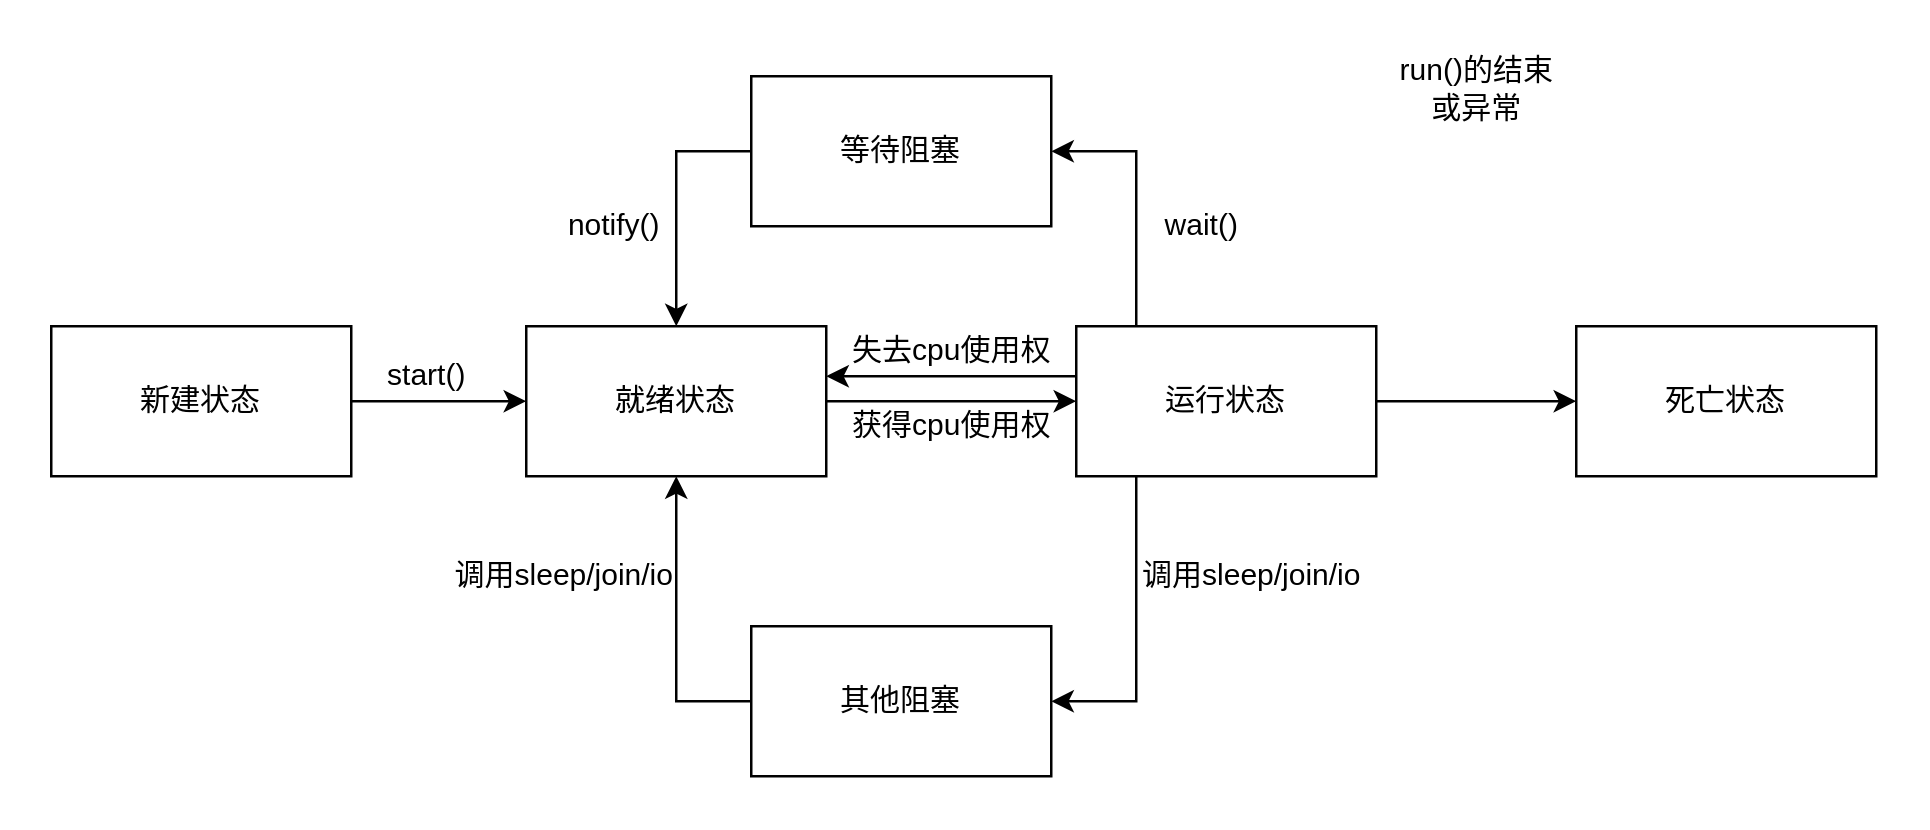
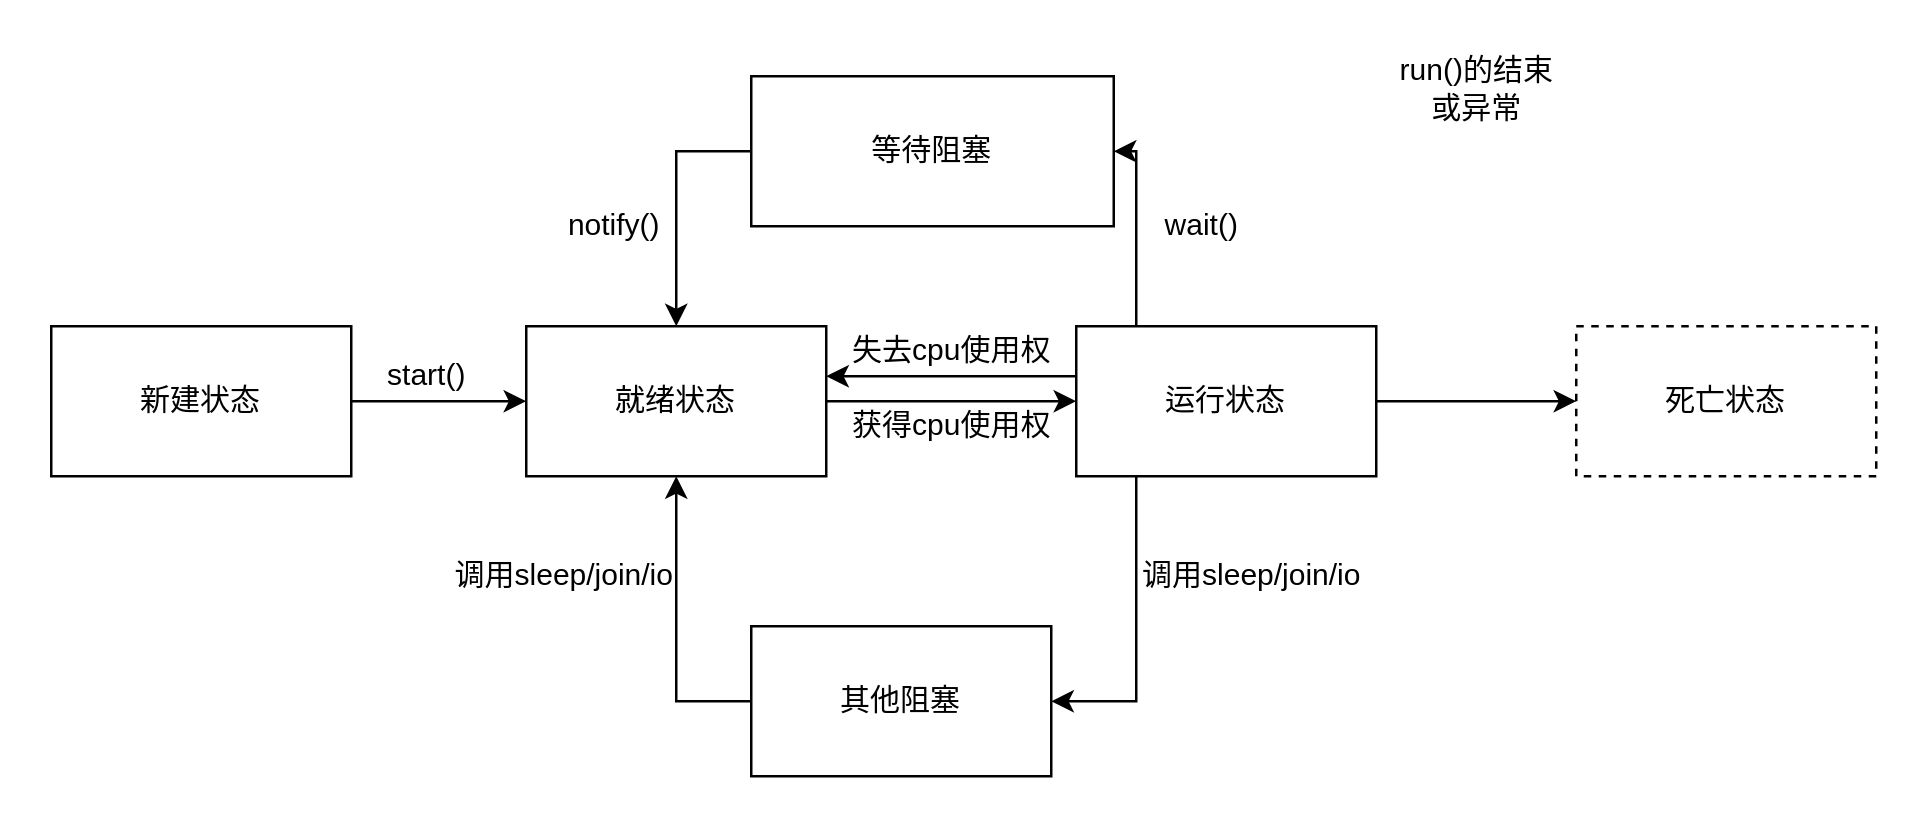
node "等待阻塞": size 300x150 -> 363x150
node "死亡状态": style solid -> dashed
